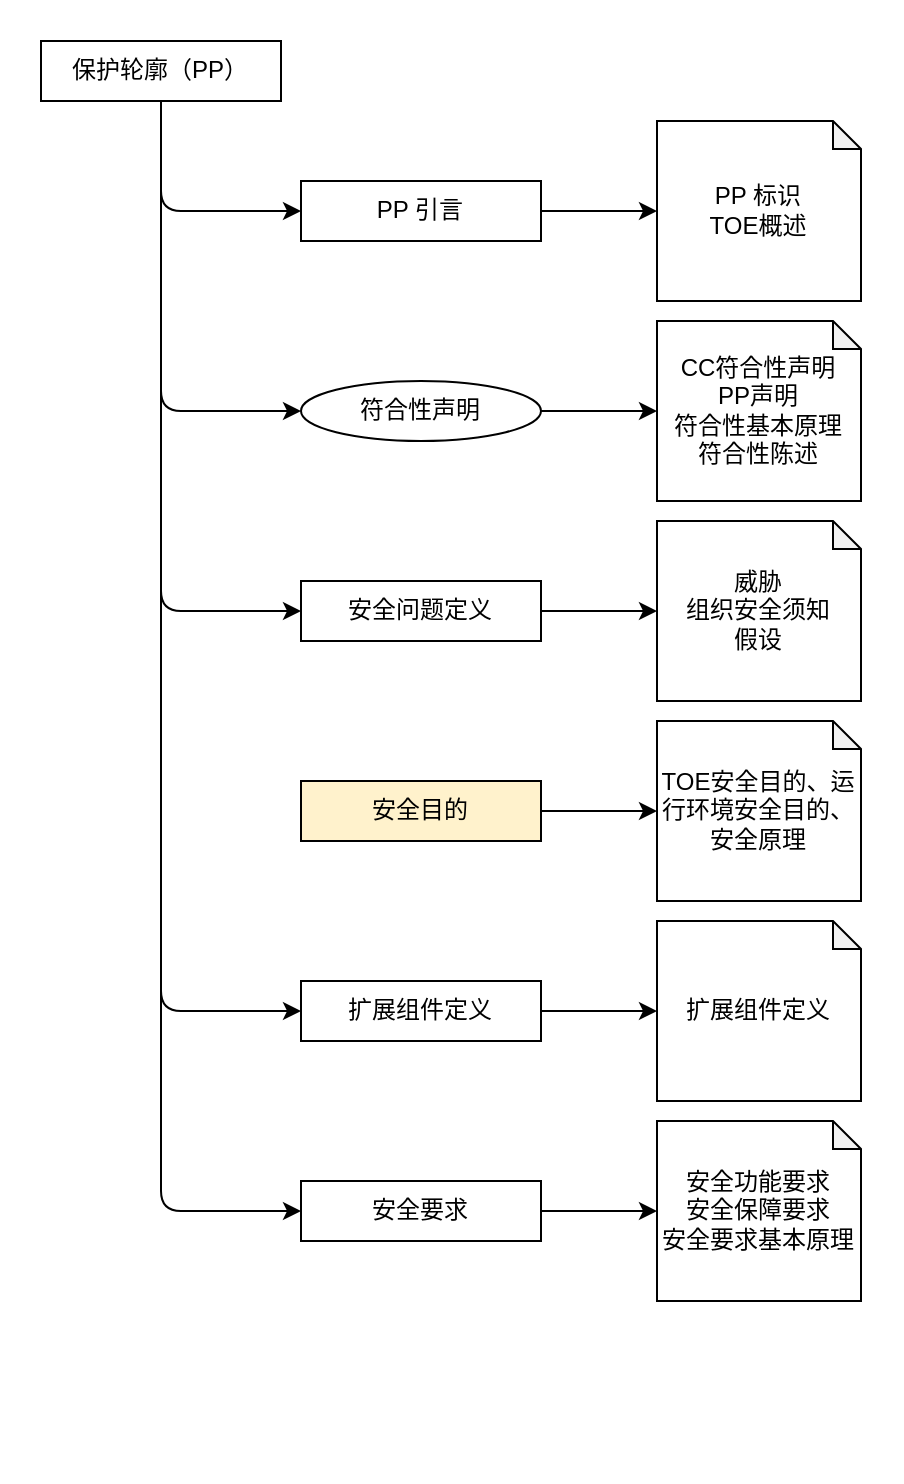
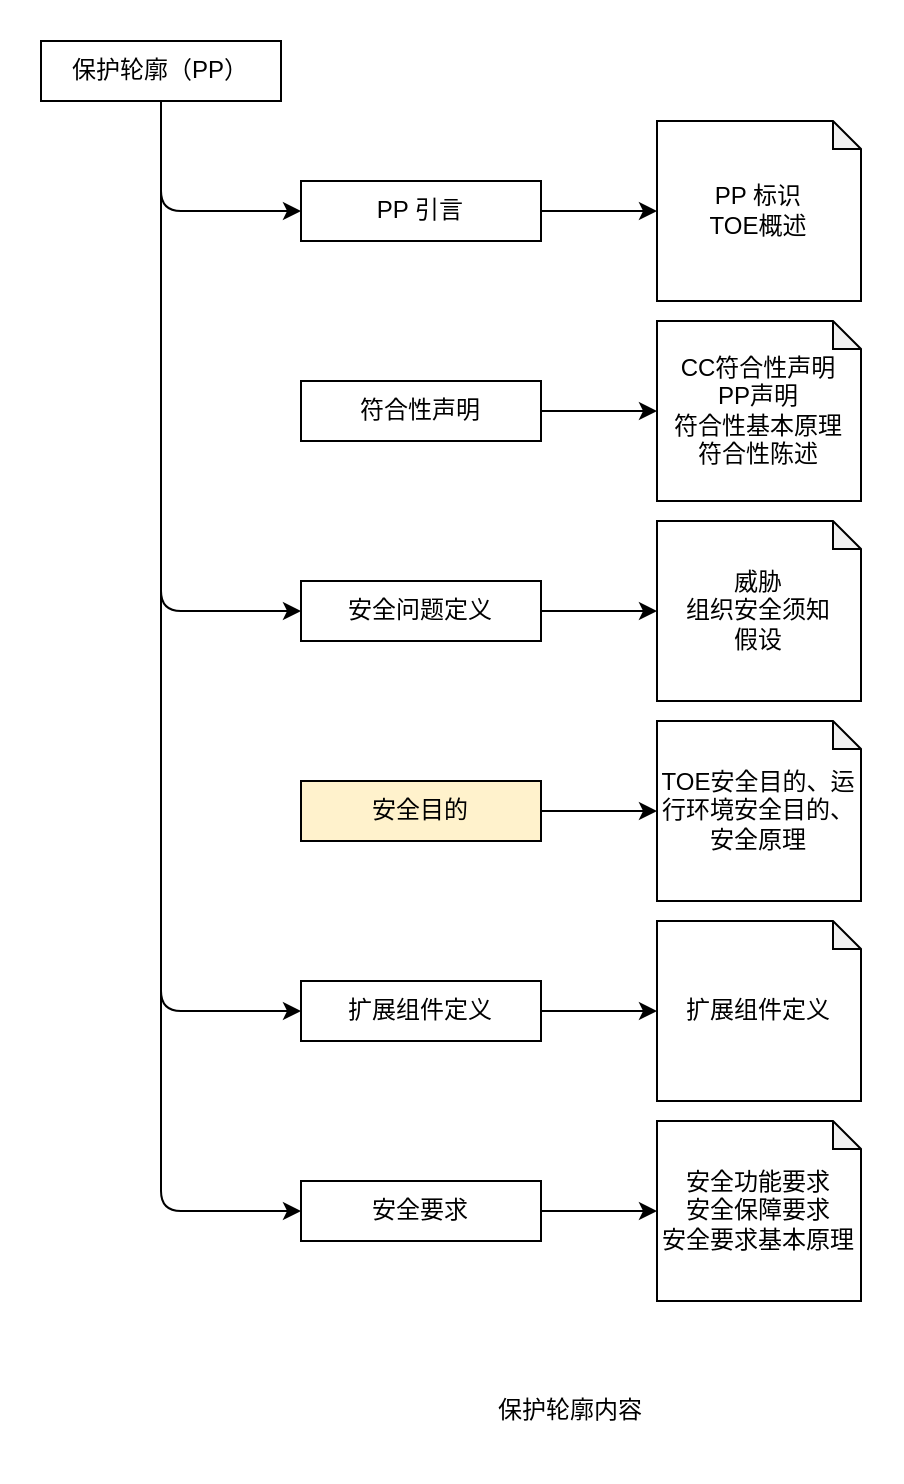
edge "保护轮廓（PP）" -> "符合性声明": removed
node "符合性声明": shape ellipse -> rectangle
node "保护轮廓内容": added
